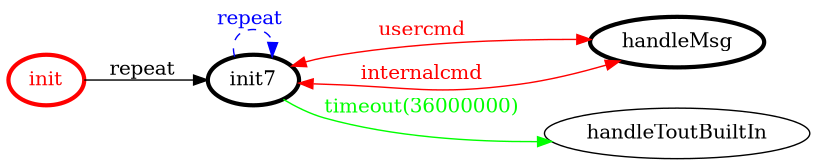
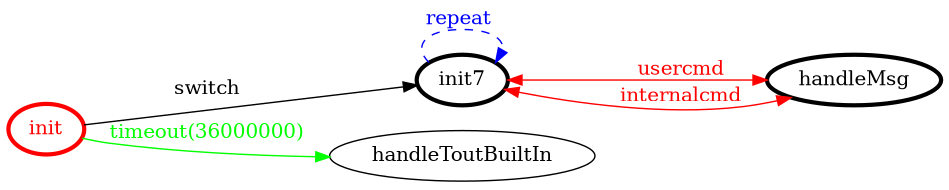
edge "init" -> "init7": label "repeat " -> "switch"
edge "init7" -> "handleToutBuiltIn": now "init" -> "handleToutBuiltIn"
